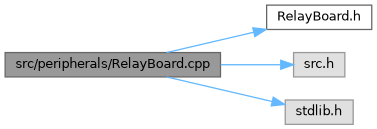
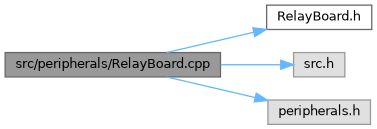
node "stdlib.h": label "stdlib.h" -> "peripherals.h"
